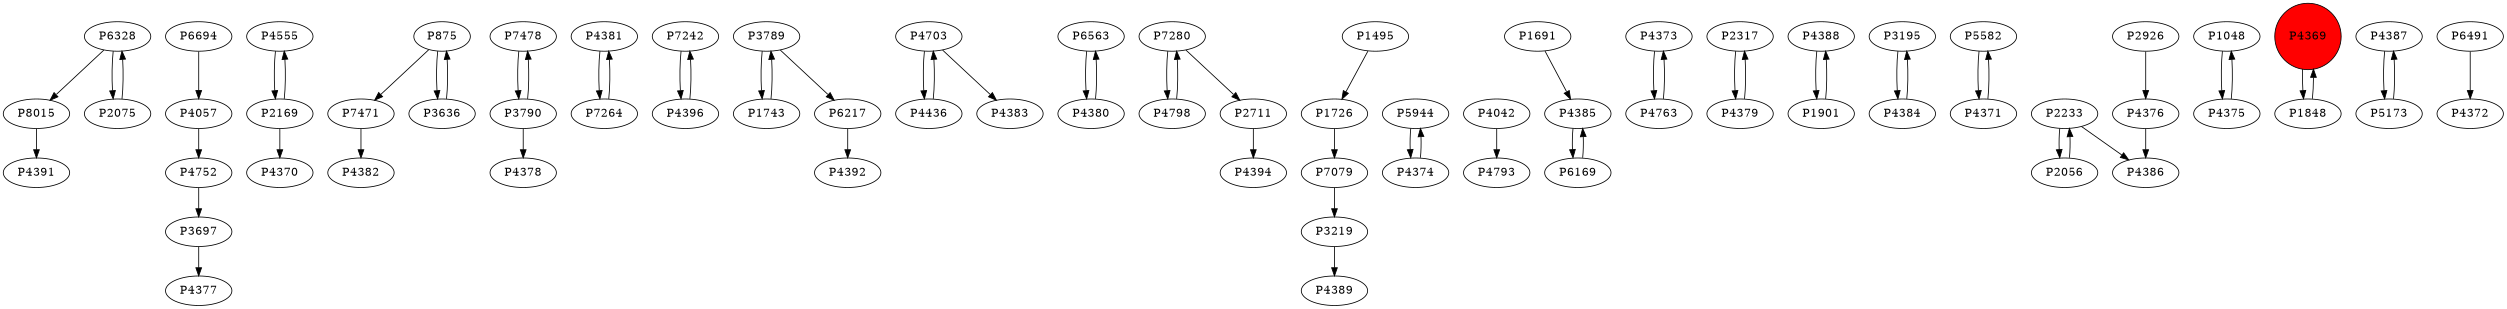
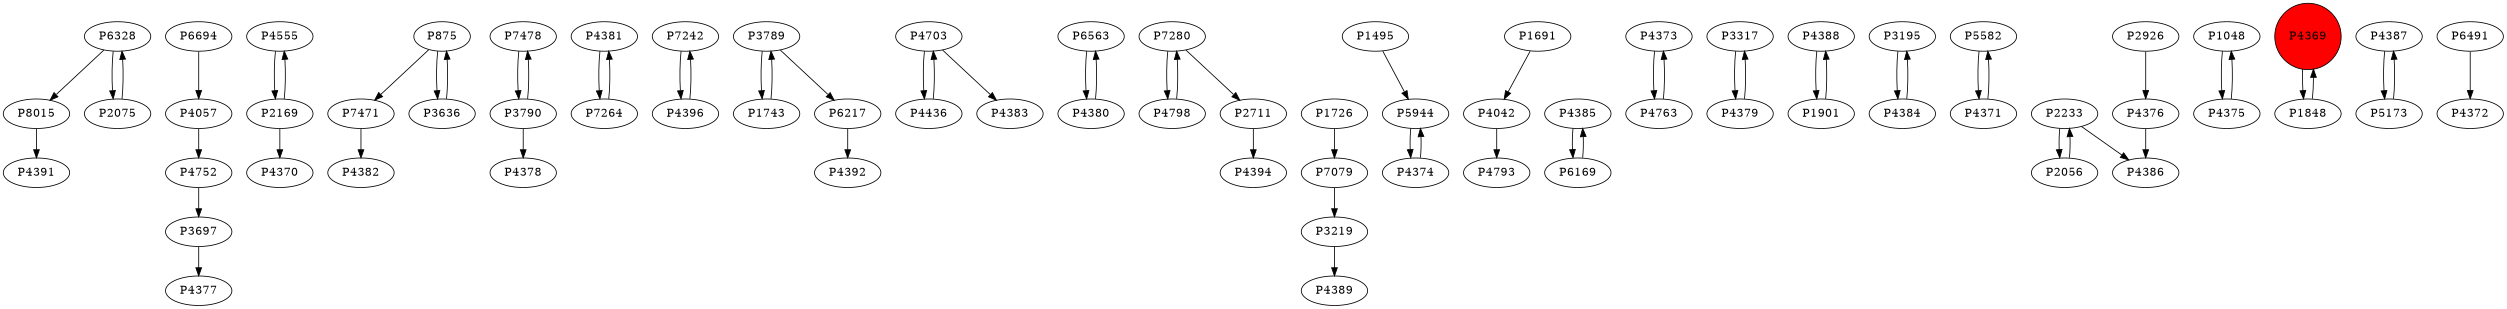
node "P2317": label "P2317" -> "P3317"
edge "P1691" -> "P4385": now "P1691" -> "P4042"
edge "P1495" -> "P1726": now "P1495" -> "P5944"
